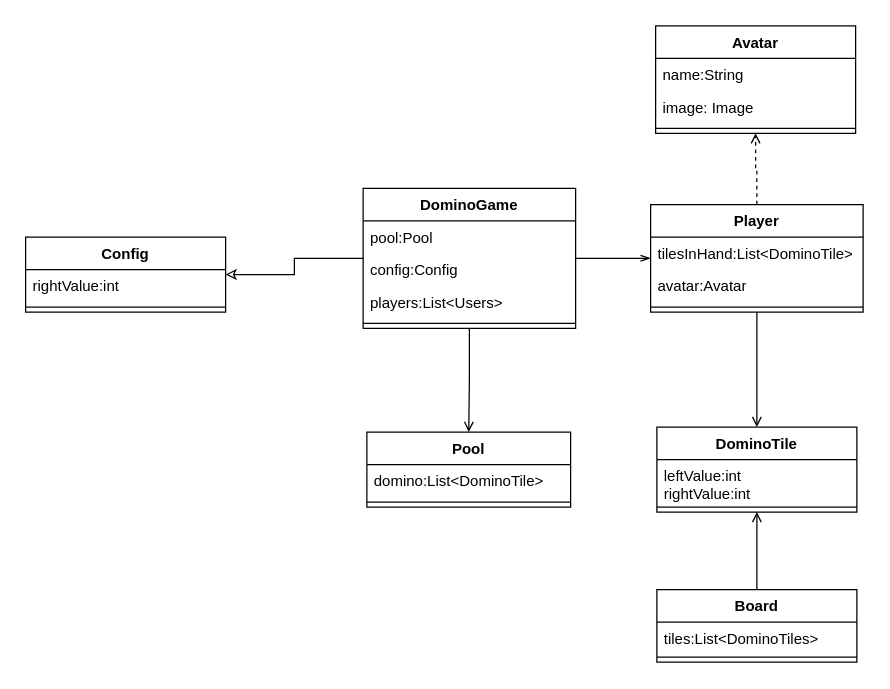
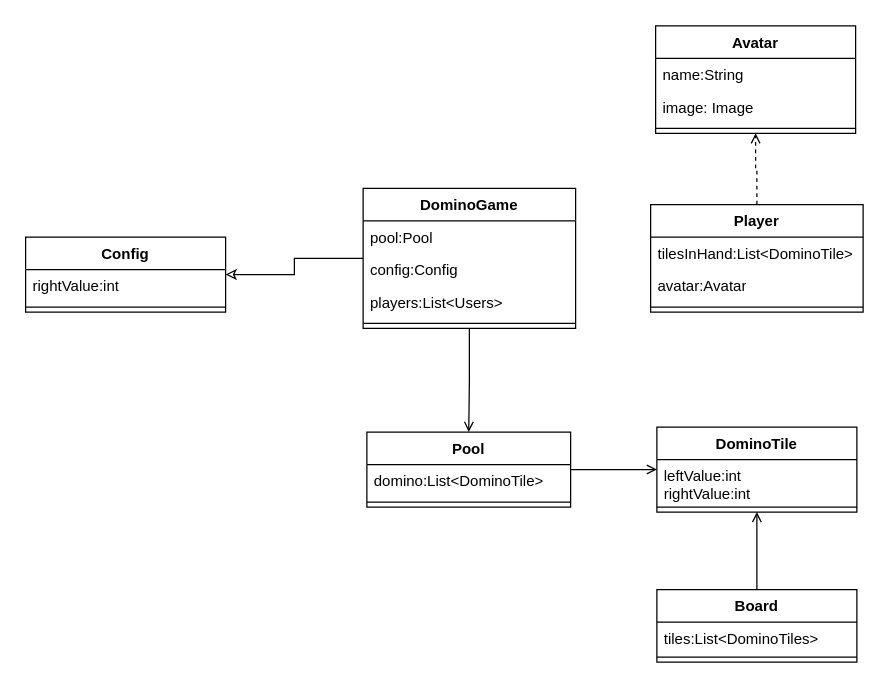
edge "DominoGame" -> "Player": removed
edge "Player" -> "DominoTile": removed
edge "Pool" -> "DominoTile": added
